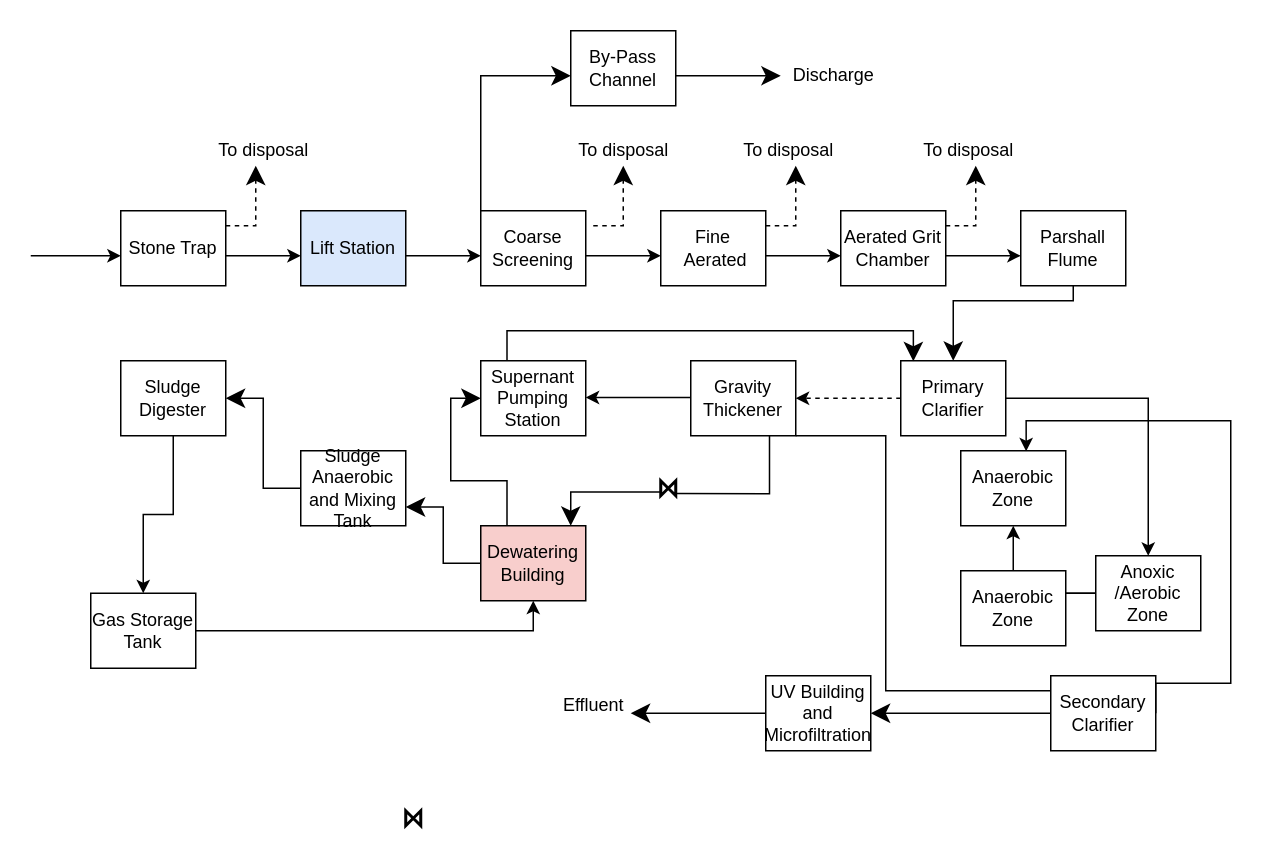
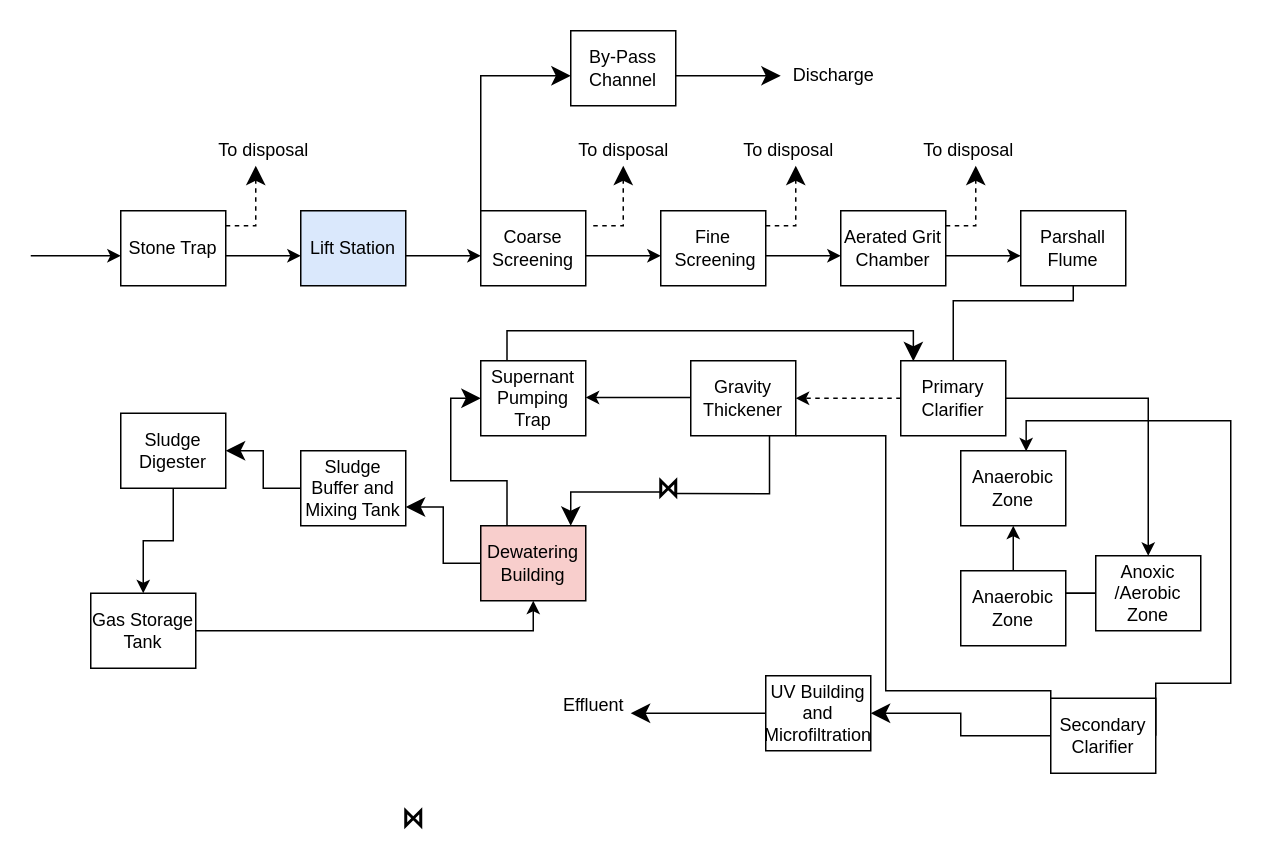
node "Fine Aerated": label "Fine Aerated" -> "Fine Screening"
edge "Parshall Flume" -> "Primary Clarifier": arrowhead classic -> none
node "Sludge Digester": moved (173, 398) -> (173, 451)
node "Supernant Pumping Station": label "Supernant Pumping Station" -> "Supernant Pumping Trap"
node "Sludge Anaerobic and Mixing Tank": label "Sludge Anaerobic and Mixing Tank" -> "Sludge Buffer and Mixing Tank"
node "Secondary Clarifier": moved (1103, 713) -> (1103, 736)
